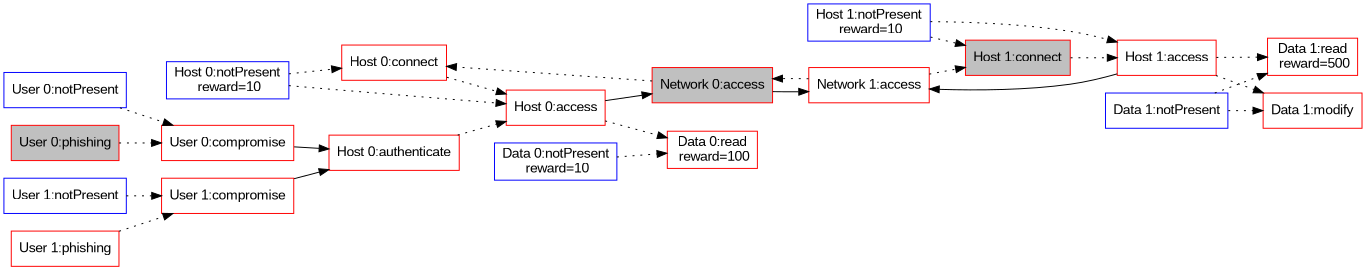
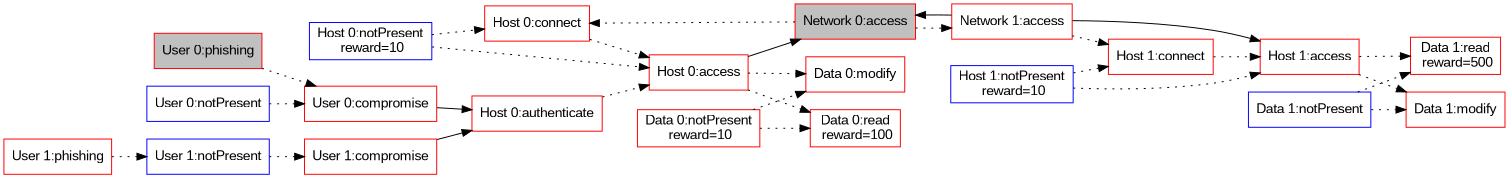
node "Host 1:connect": fillcolor grey -> white
node "Data 0:modify": added
edge "Network 1:access" -> "Network 0:access": style dotted -> solid
edge "Host 1:access" -> "Network 1:access": reversed
edge "Network 0:access" -> "Network 1:access": style solid -> dotted
node "Data 0:notPresent reward=10": color blue -> red
edge "User 1:phishing" -> "User 1:compromise": now "User 1:phishing" -> "User 1:notPresent"
